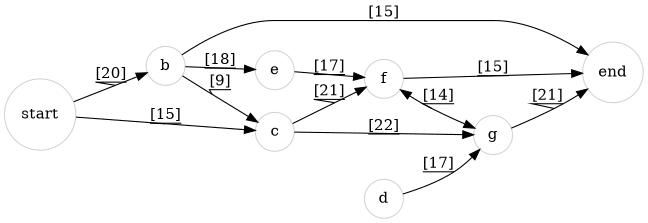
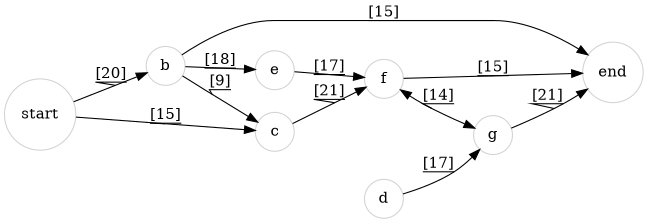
edge "c" -> "g": removed, label "[22]"
